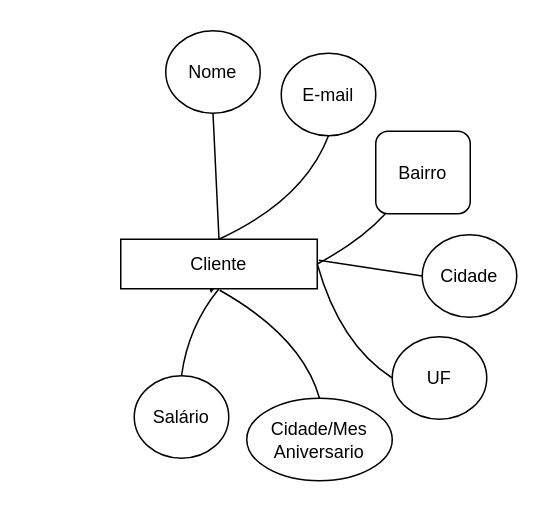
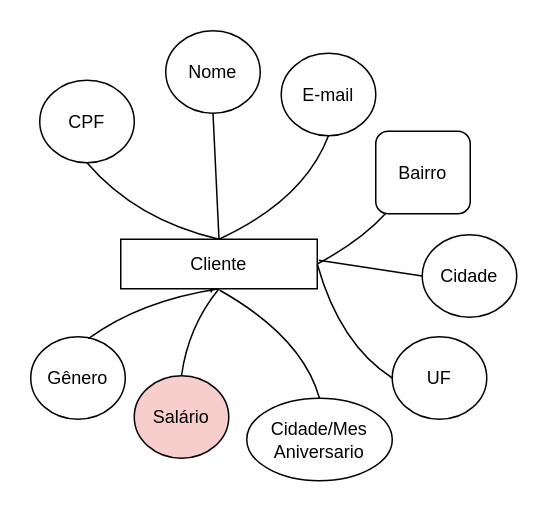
node "CPF": added
edge "CPF" -- "Cliente": added
edge "Cliente" -- "Gênero": added
node "Gênero": added
node "Salário": fillcolor #ffffff -> #f8cecc
